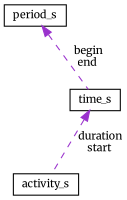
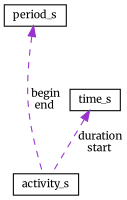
edge "time_s" -> "period_s": now "activity_s" -> "period_s"
